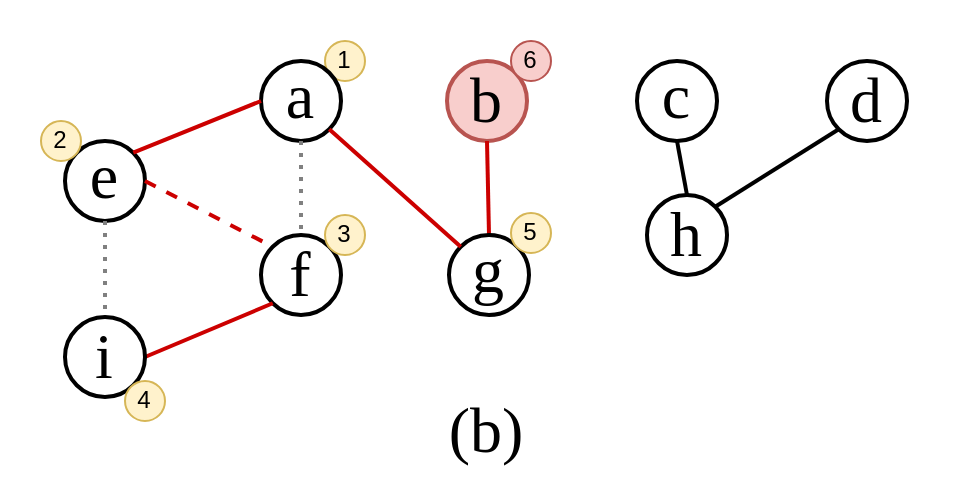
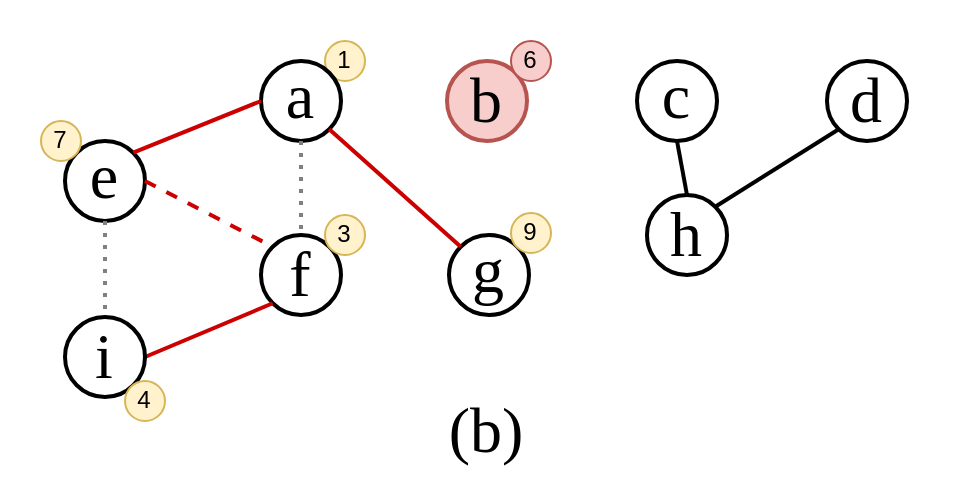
node "2": label "2" -> "7"
edge "b" -- "g": removed
node "5": label "5" -> "9"
